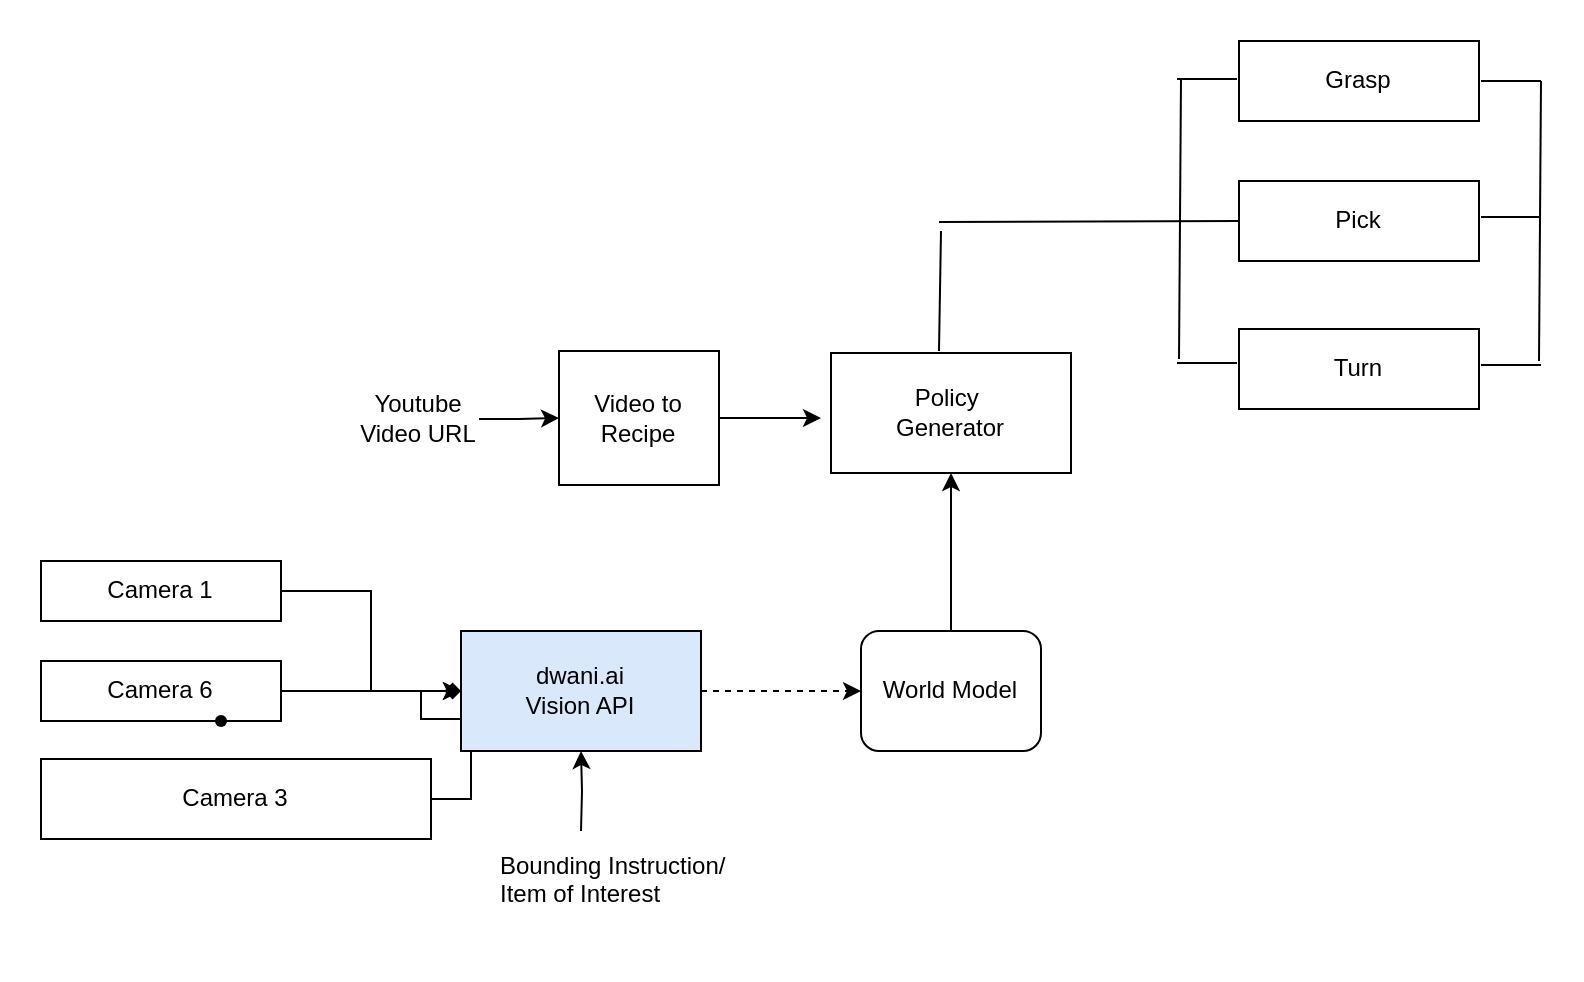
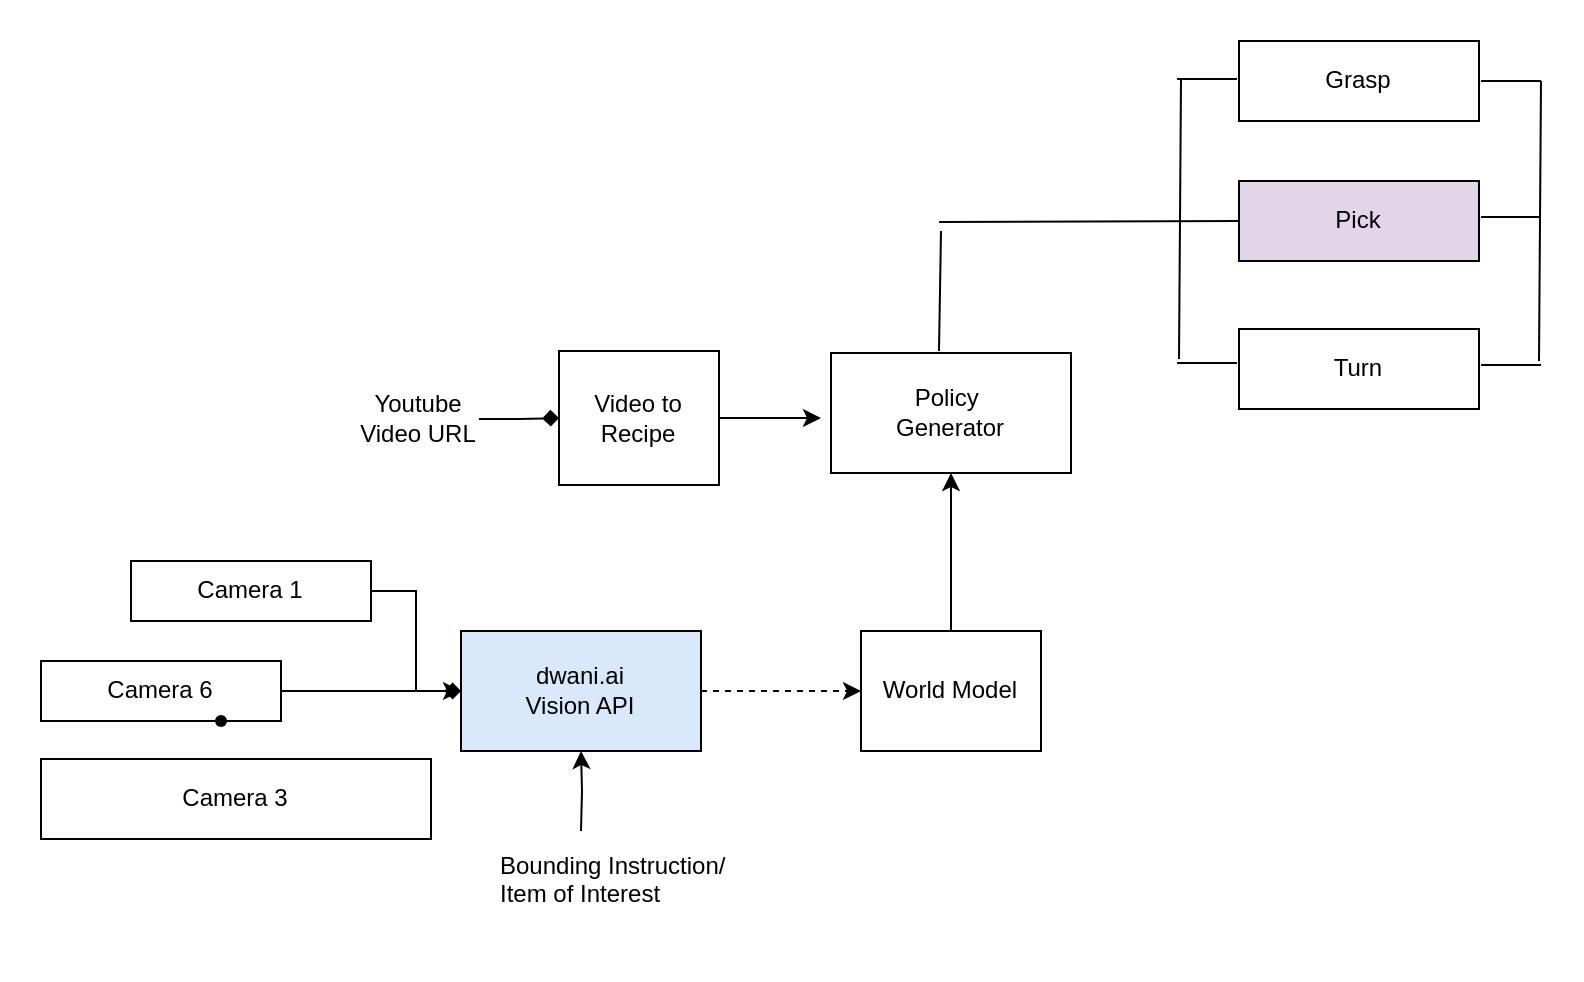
node "Pick": fillcolor #ffffff -> #e1d5e7
edge "Youtube Video URL" -> "Video to Recipe": arrowhead classic -> diamond
node "Camera 1": moved (161, 591) -> (251, 591)
node "World Model": shape rounded rectangle -> rectangle
edge "Camera 3" -> "dwani.ai Vision API": removed
